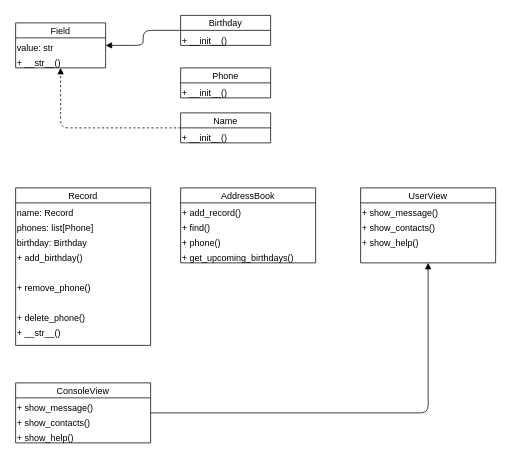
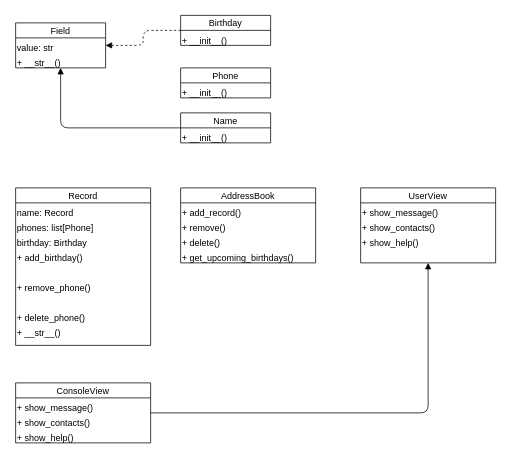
edge "Birthday" -> "Field": style solid -> dashed
edge "Name" -> "Field": style dashed -> solid
node "+ find()": label "+ find()" -> "+ remove()"
node "+ phone()": label "+ phone()" -> "+ delete()"
